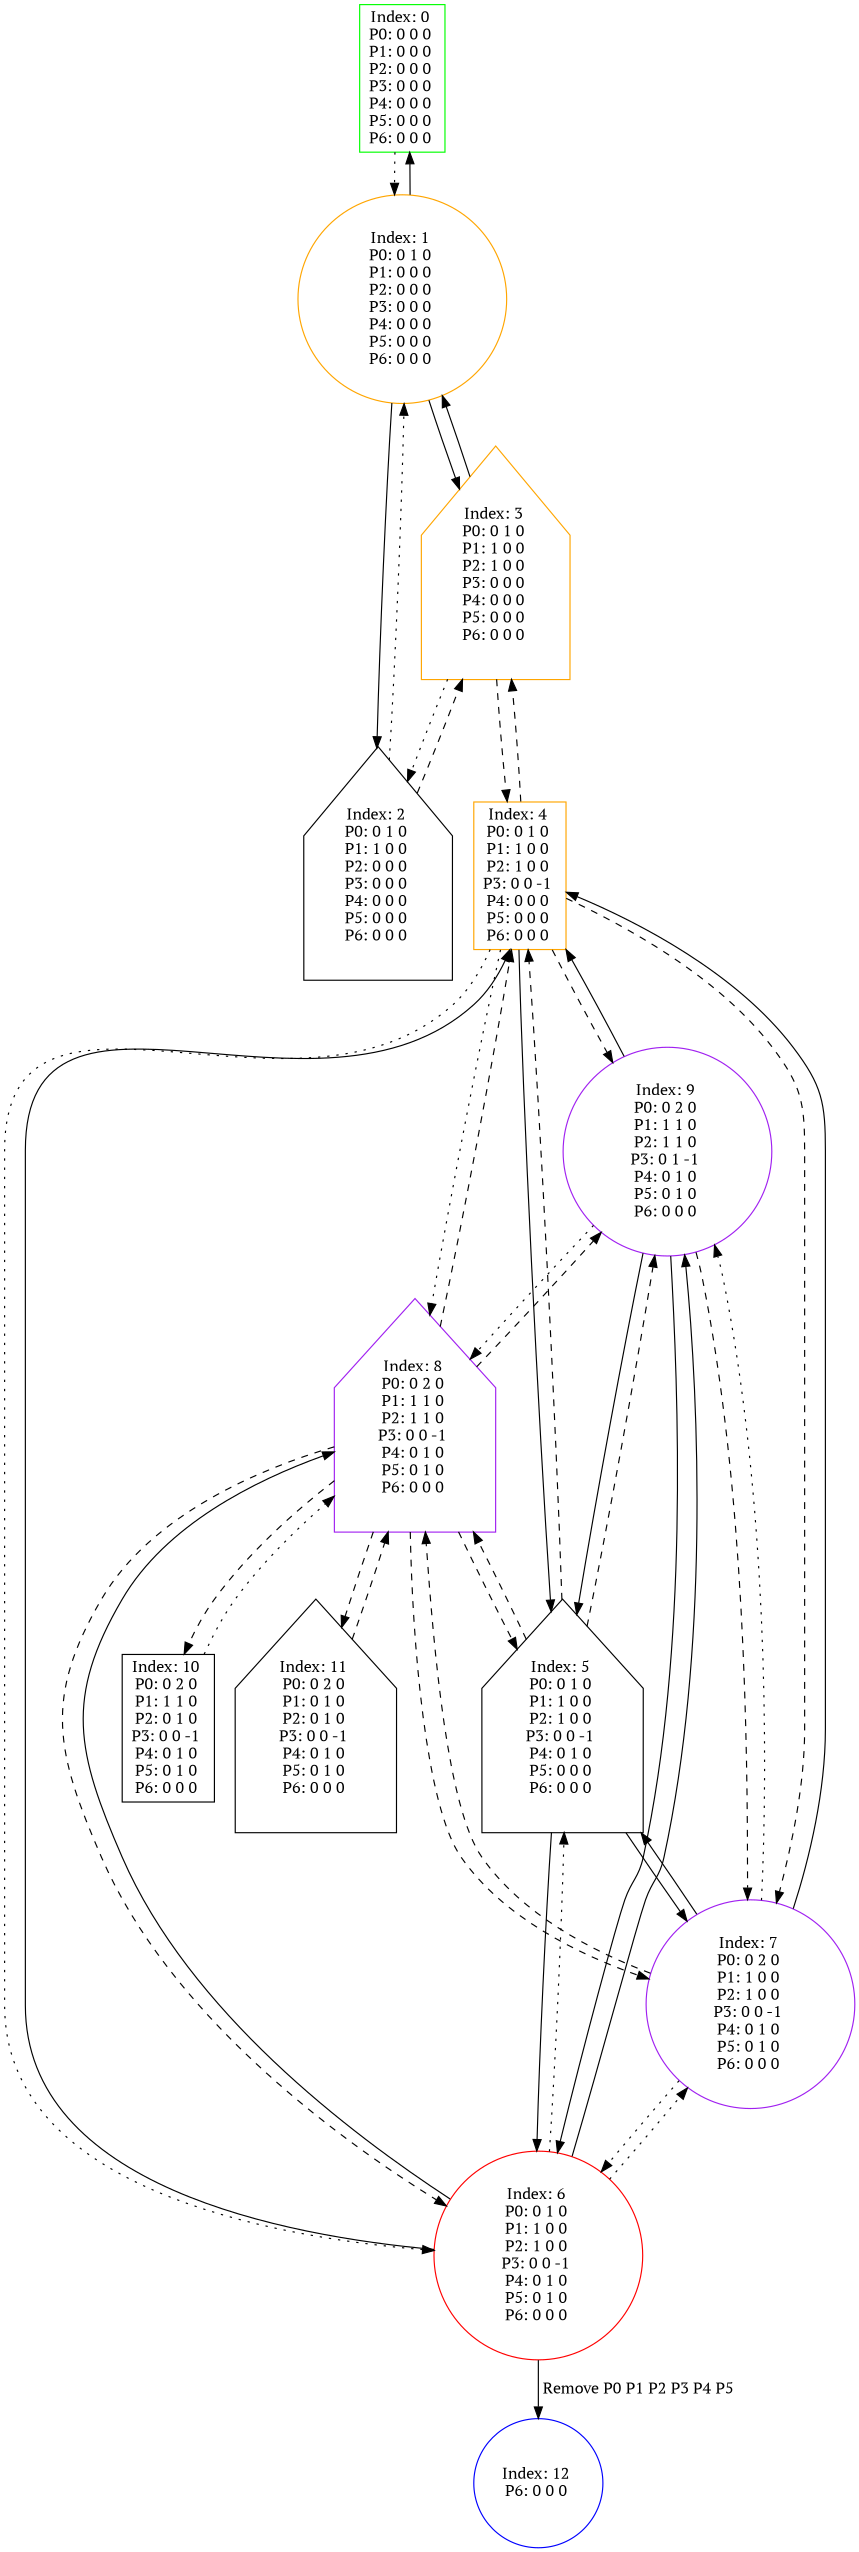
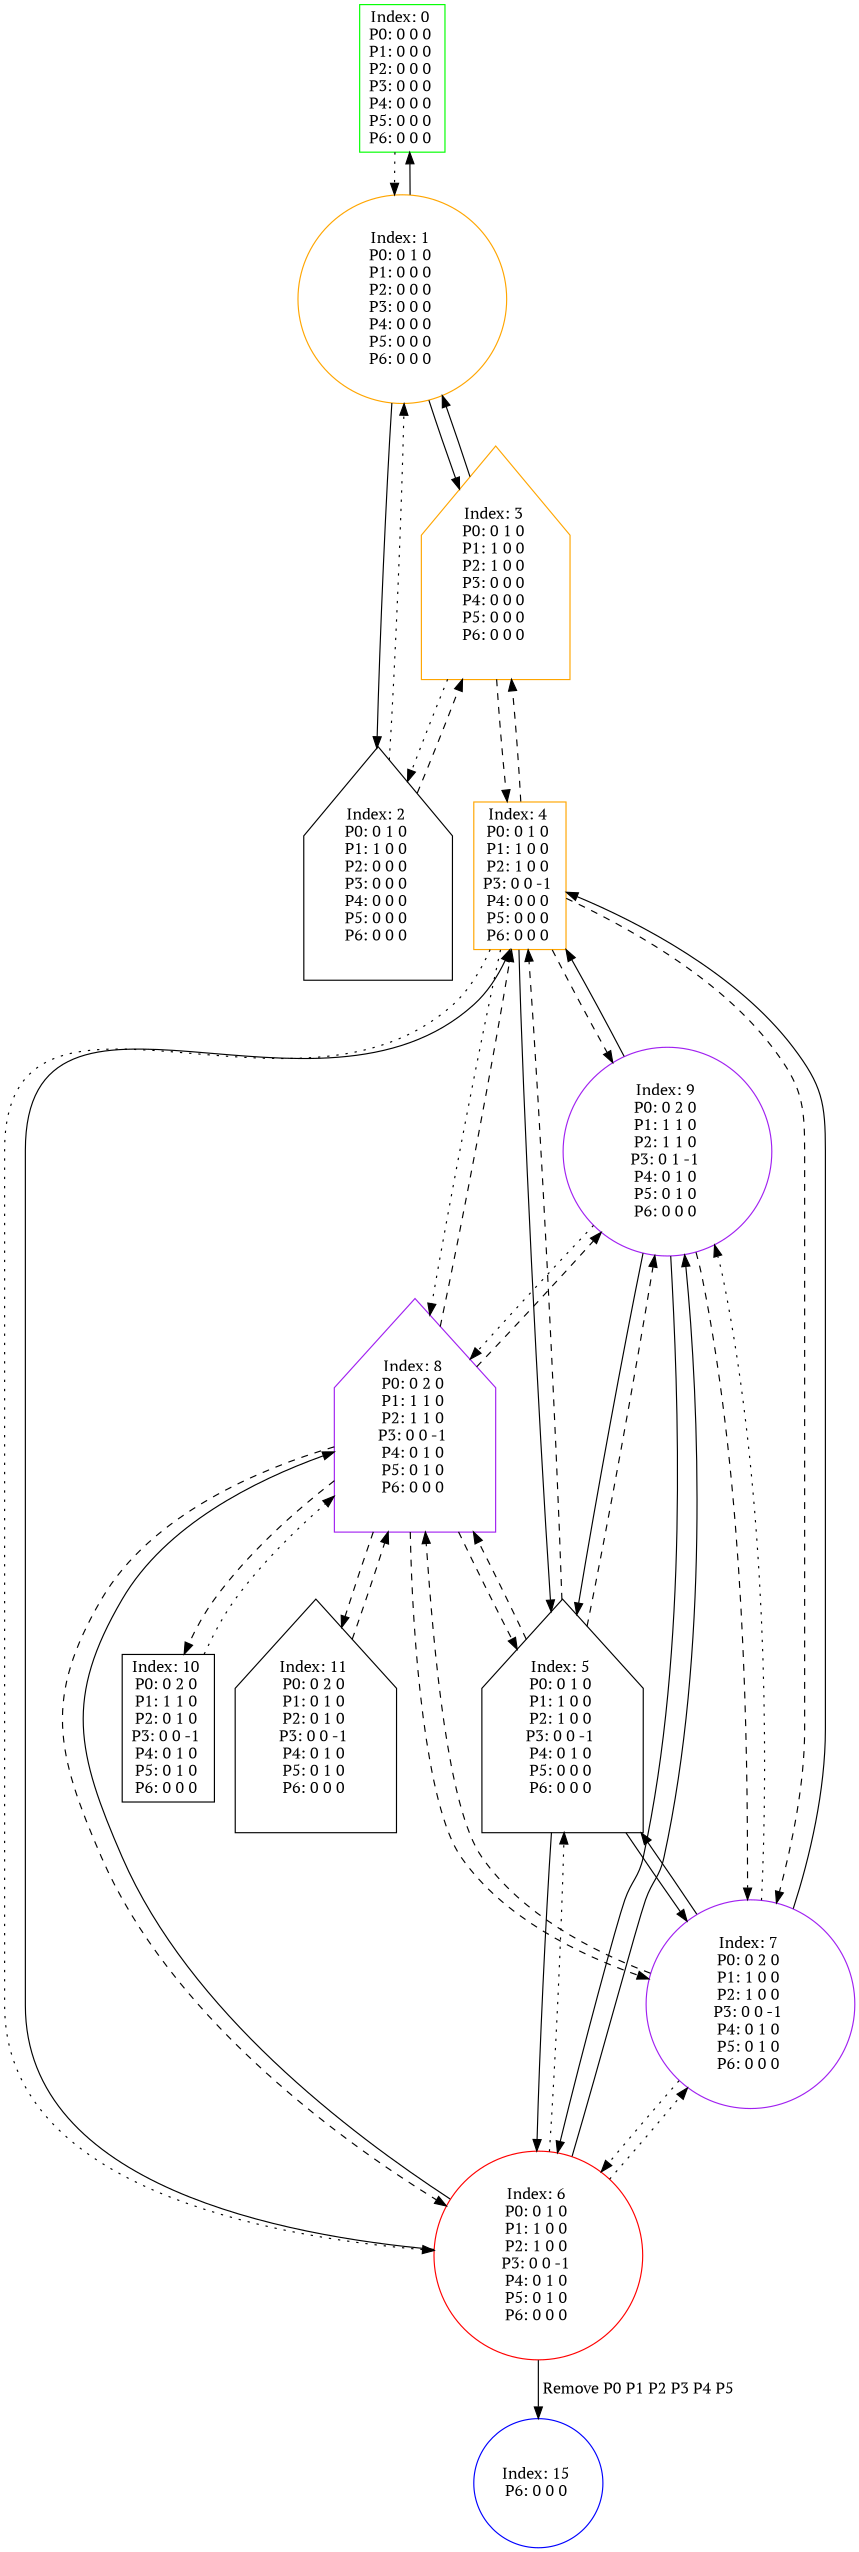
node "Index: 12 P6: 0 0 0": label "Index: 12 P6: 0 0 0" -> "Index: 15 P6: 0 0 0"
